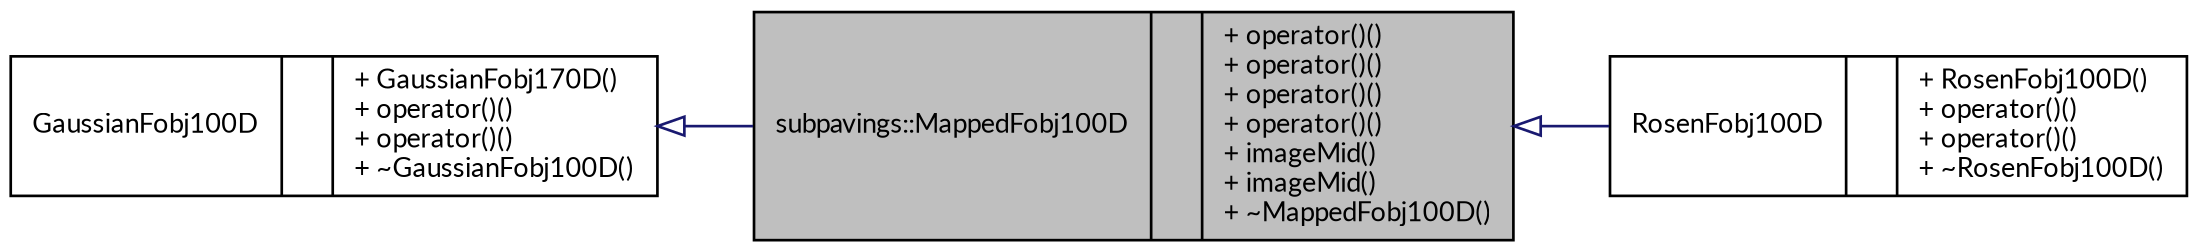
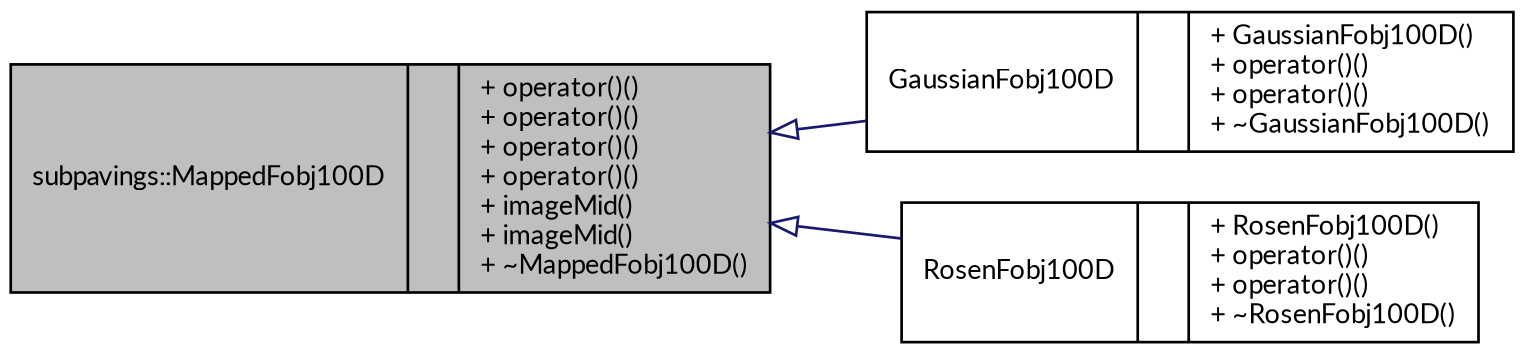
node "GaussianFobj100D": text "+ GaussianFobj170D()" -> "+ GaussianFobj100D()"
edge "subpavings::MappedFobj100D" -> "GaussianFobj100D": reversed
